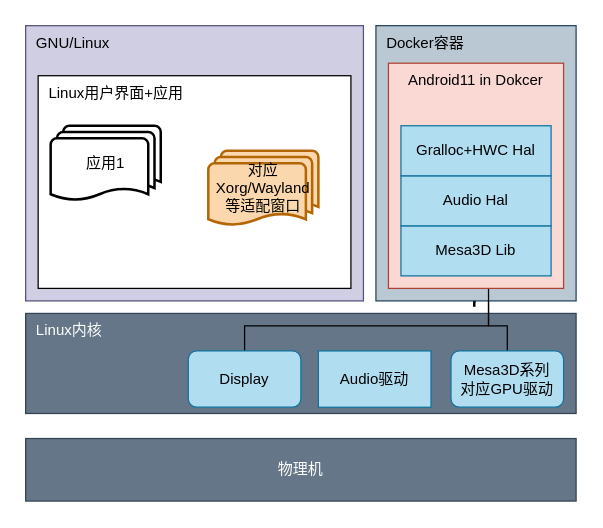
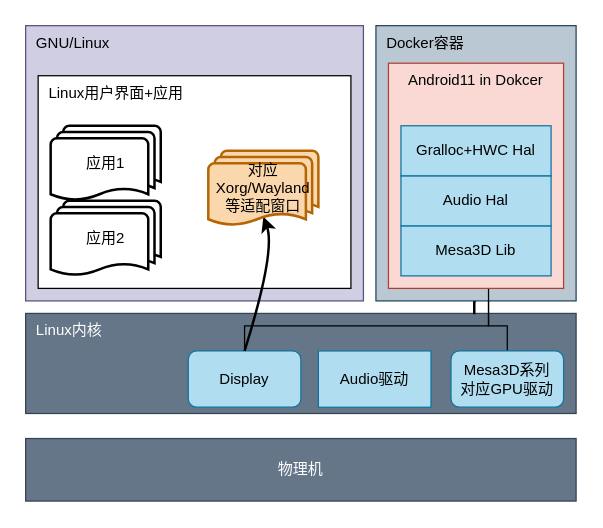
node "应用2": added
edge "Display" -> "对应Xorg/Wayland等适配窗口": added
edge "Docker容器" -- "Linux内核": style dashed -> solid
